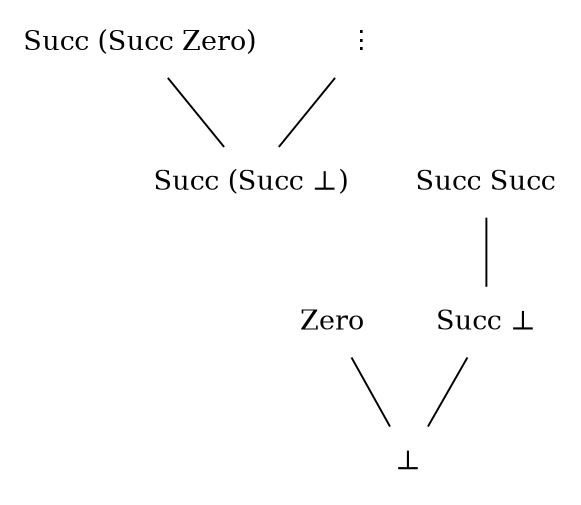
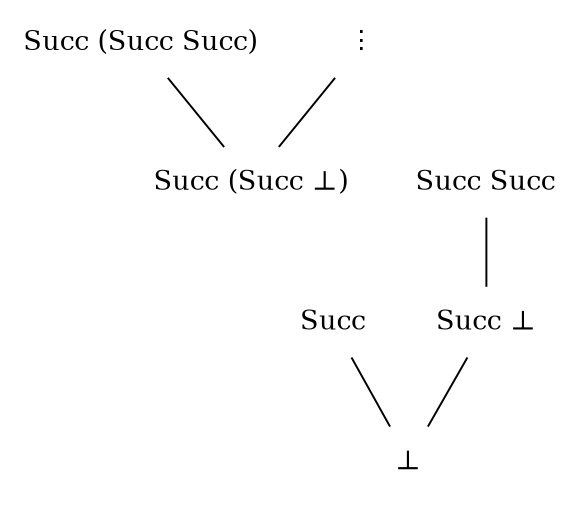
node "Succ (Succ Zero)": label "Succ (Succ Zero)" -> "Succ (Succ Succ)"
node "Zero": label "Zero" -> "Succ"
